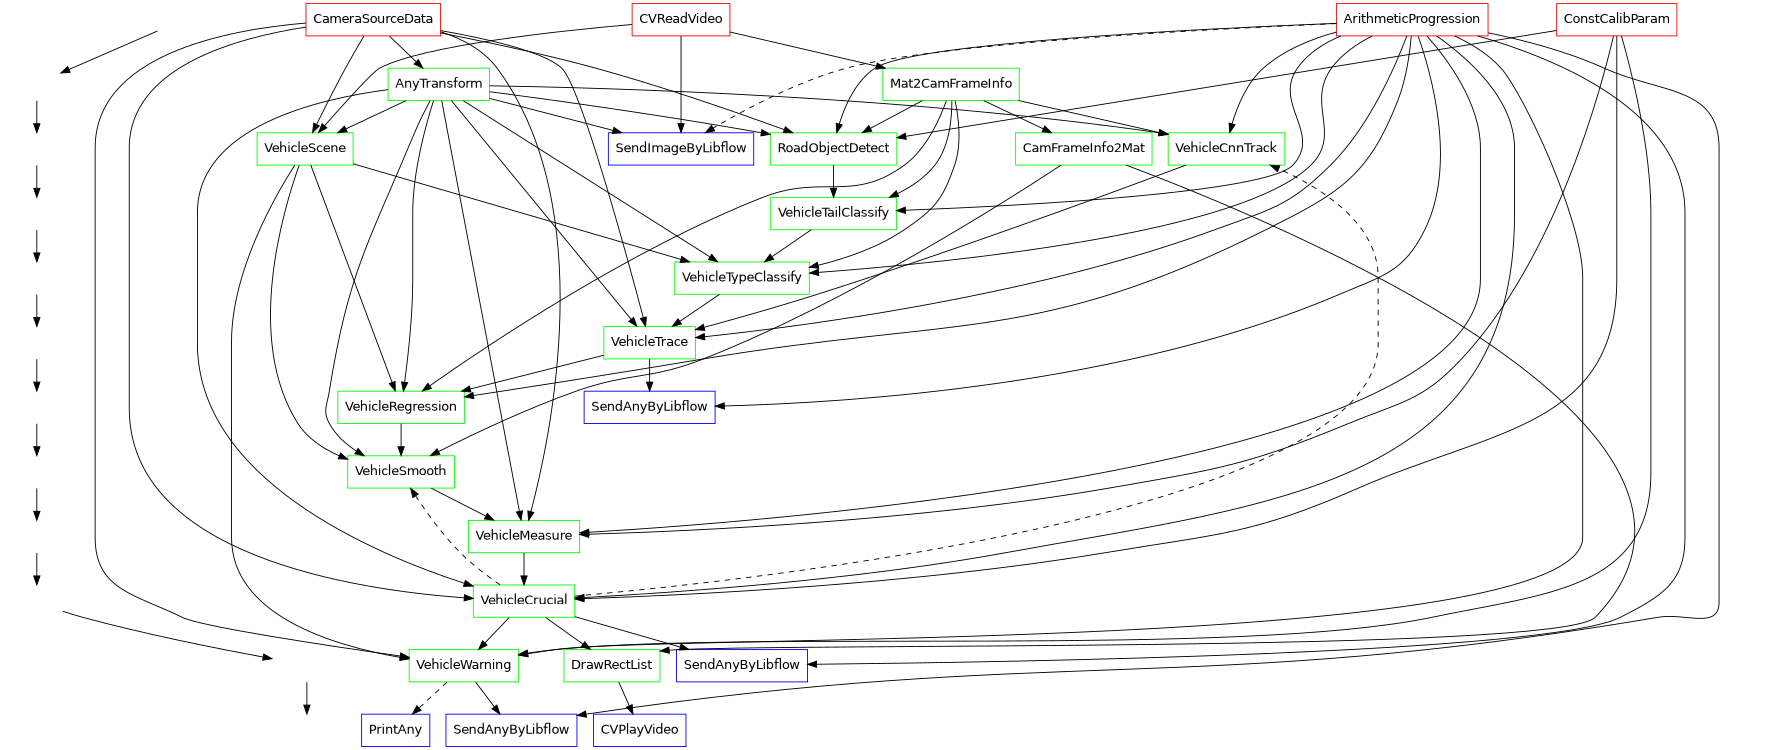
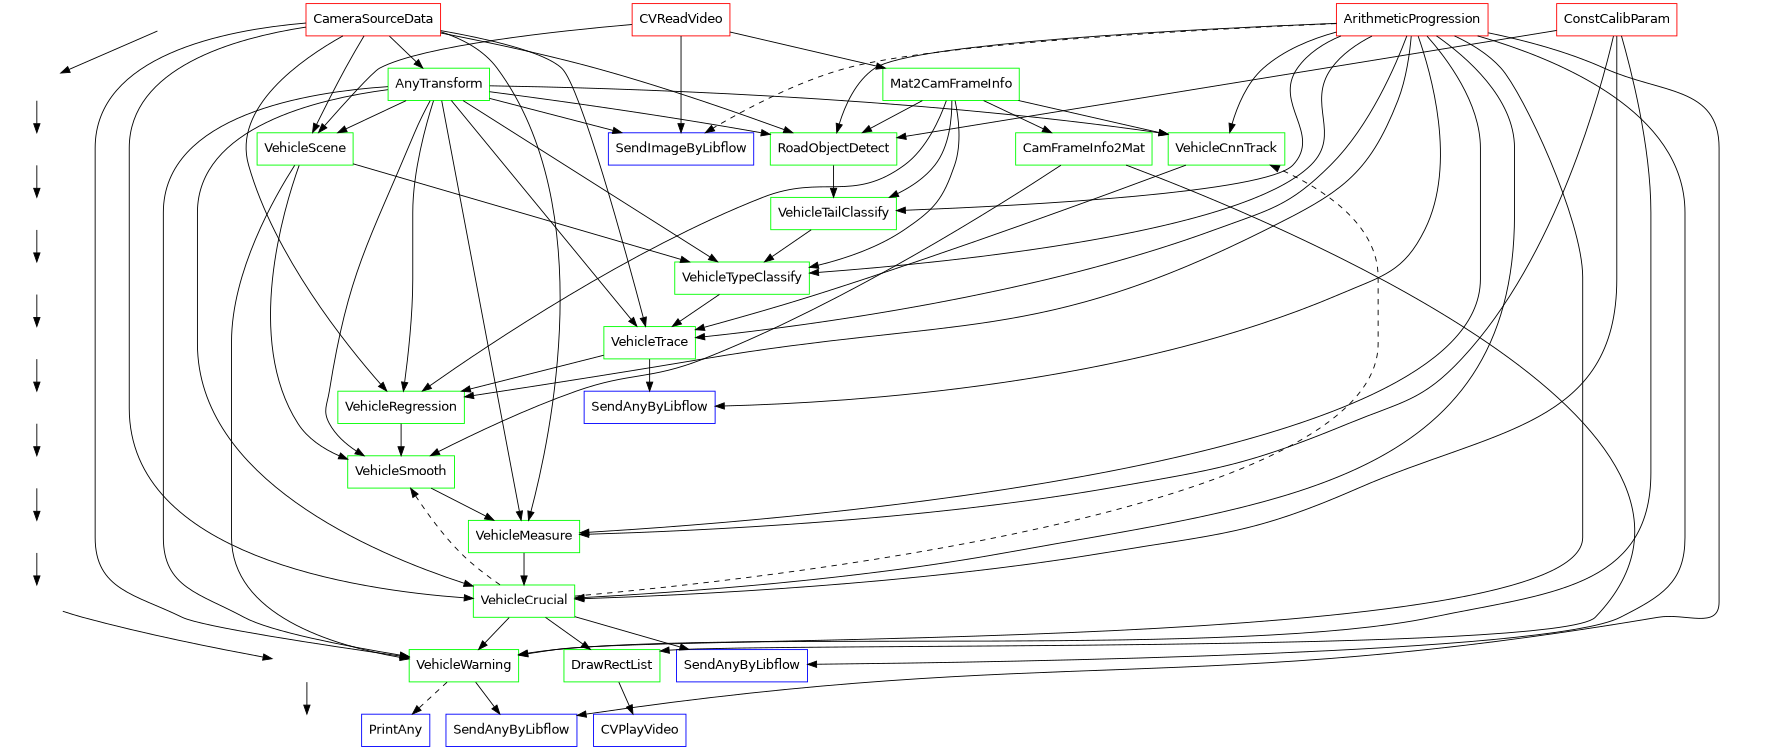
edge "VehicleScene" -> "VehicleRegression": now "CameraSourceData" -> "VehicleRegression"
edge "AnyTransform" -> "VehicleWarning": added
